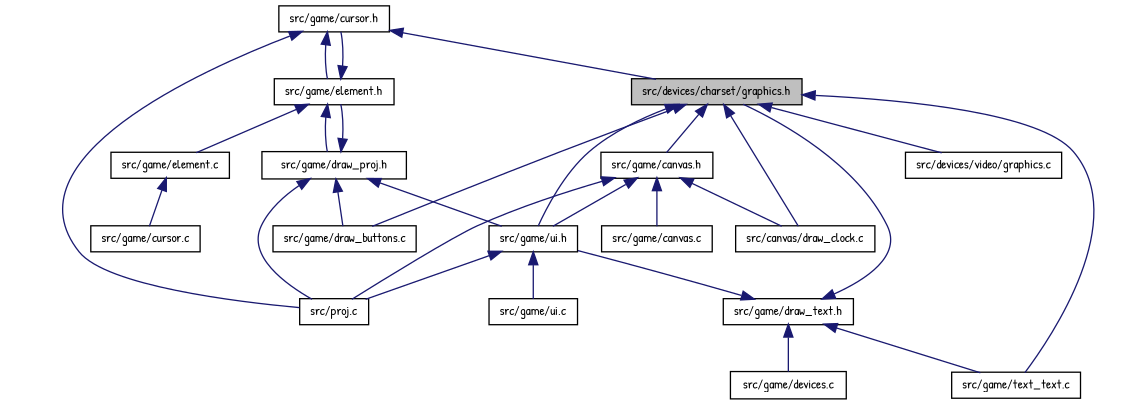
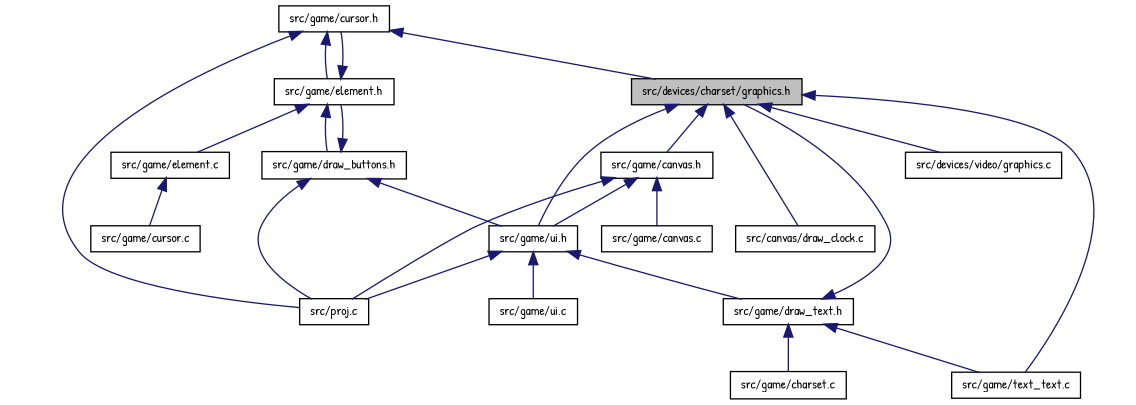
node "src/game/draw_proj.h": label "src/game/draw_proj.h" -> "src/game/draw_buttons.h"
edge "src/canvas/draw_clock.c" -> "src/game/canvas.h": removed
node "src/game/draw_buttons.c": removed
edge "src/game/ui.h" -> "src/game/draw_text.h": reversed
node "src/game/devices.c": label "src/game/devices.c" -> "src/game/charset.c"
